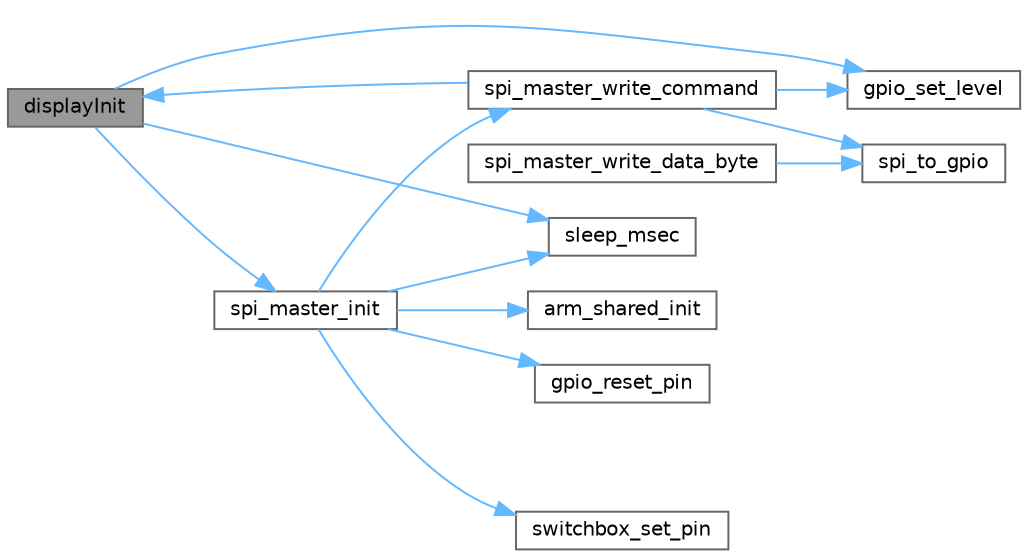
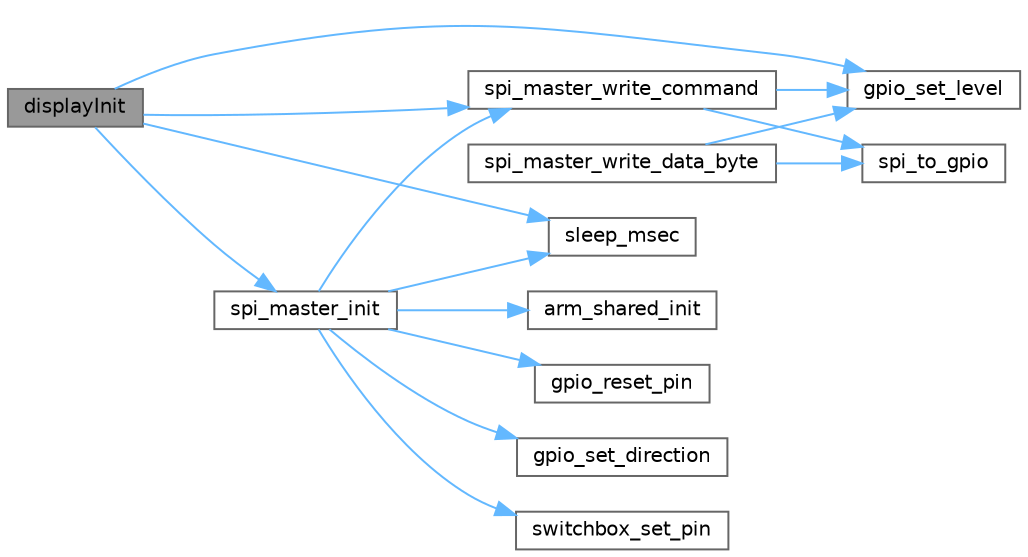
edge "spi_master_write_command" -> "displayInit": reversed
edge "spi_master_write_data_byte" -> "gpio_set_level": added
node "gpio_set_direction": added
